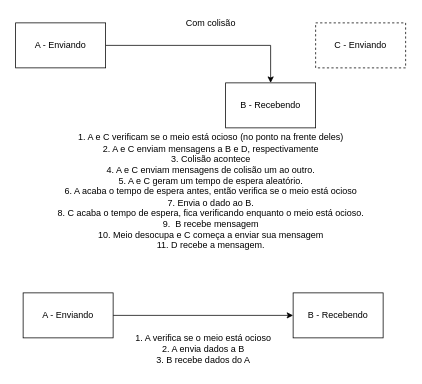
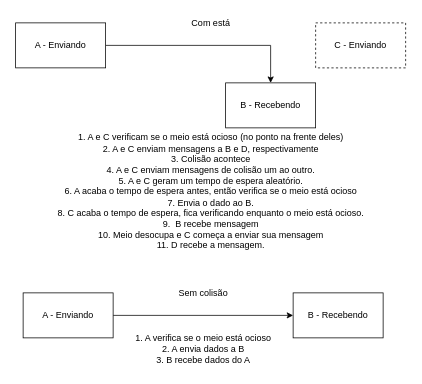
node "Com colisão": label "Com colisão" -> "Com está"
node "Sem colisão": added
